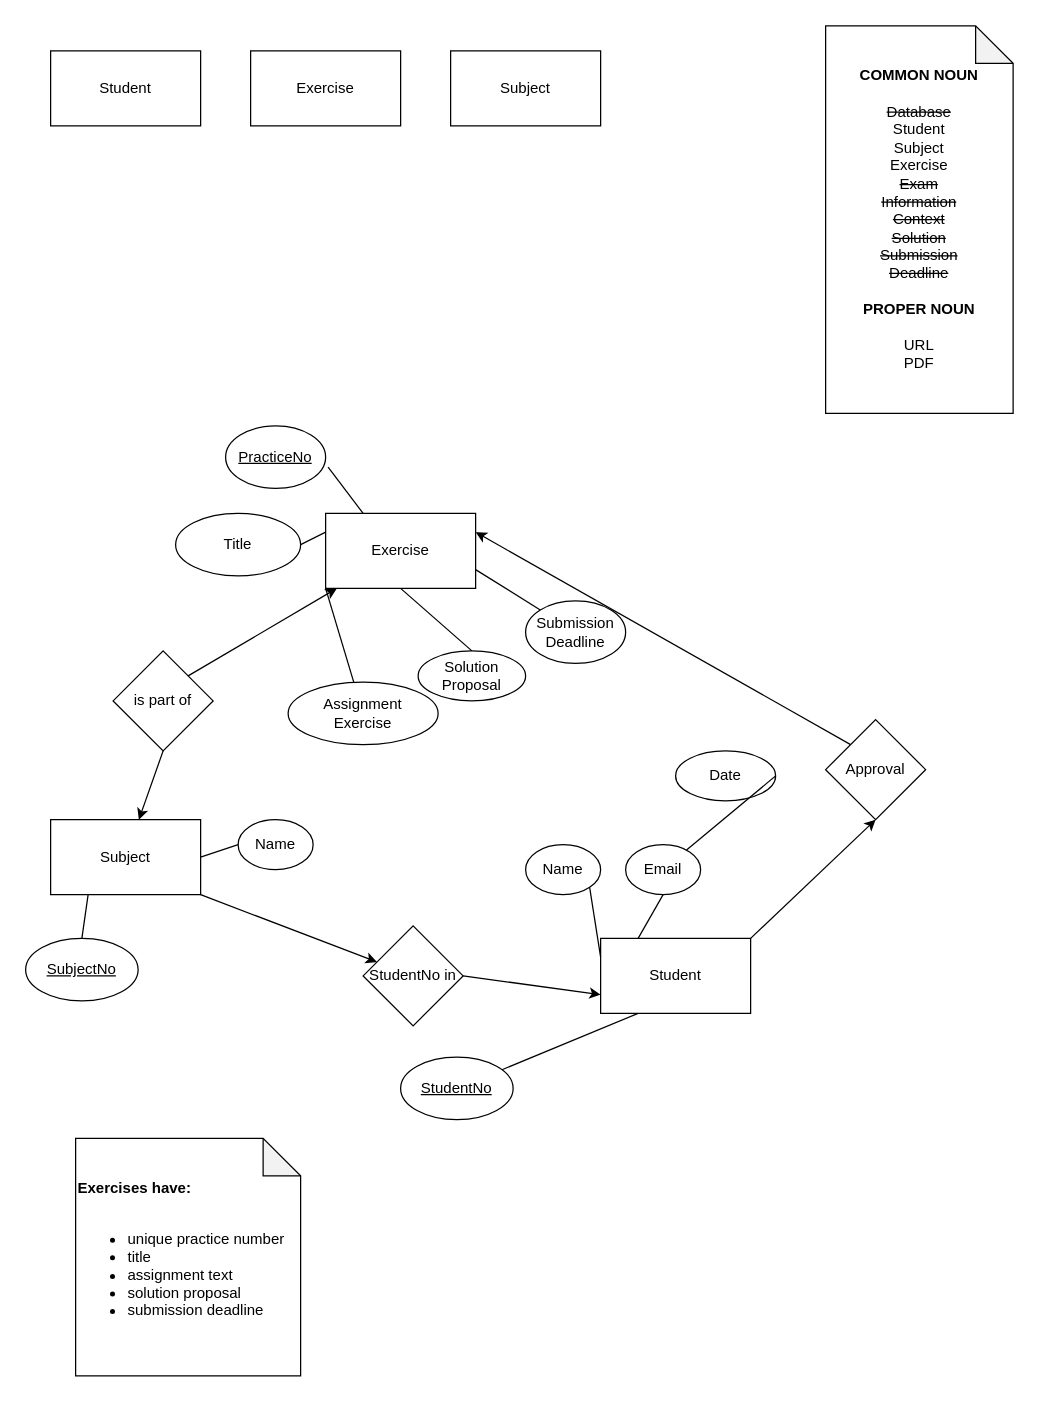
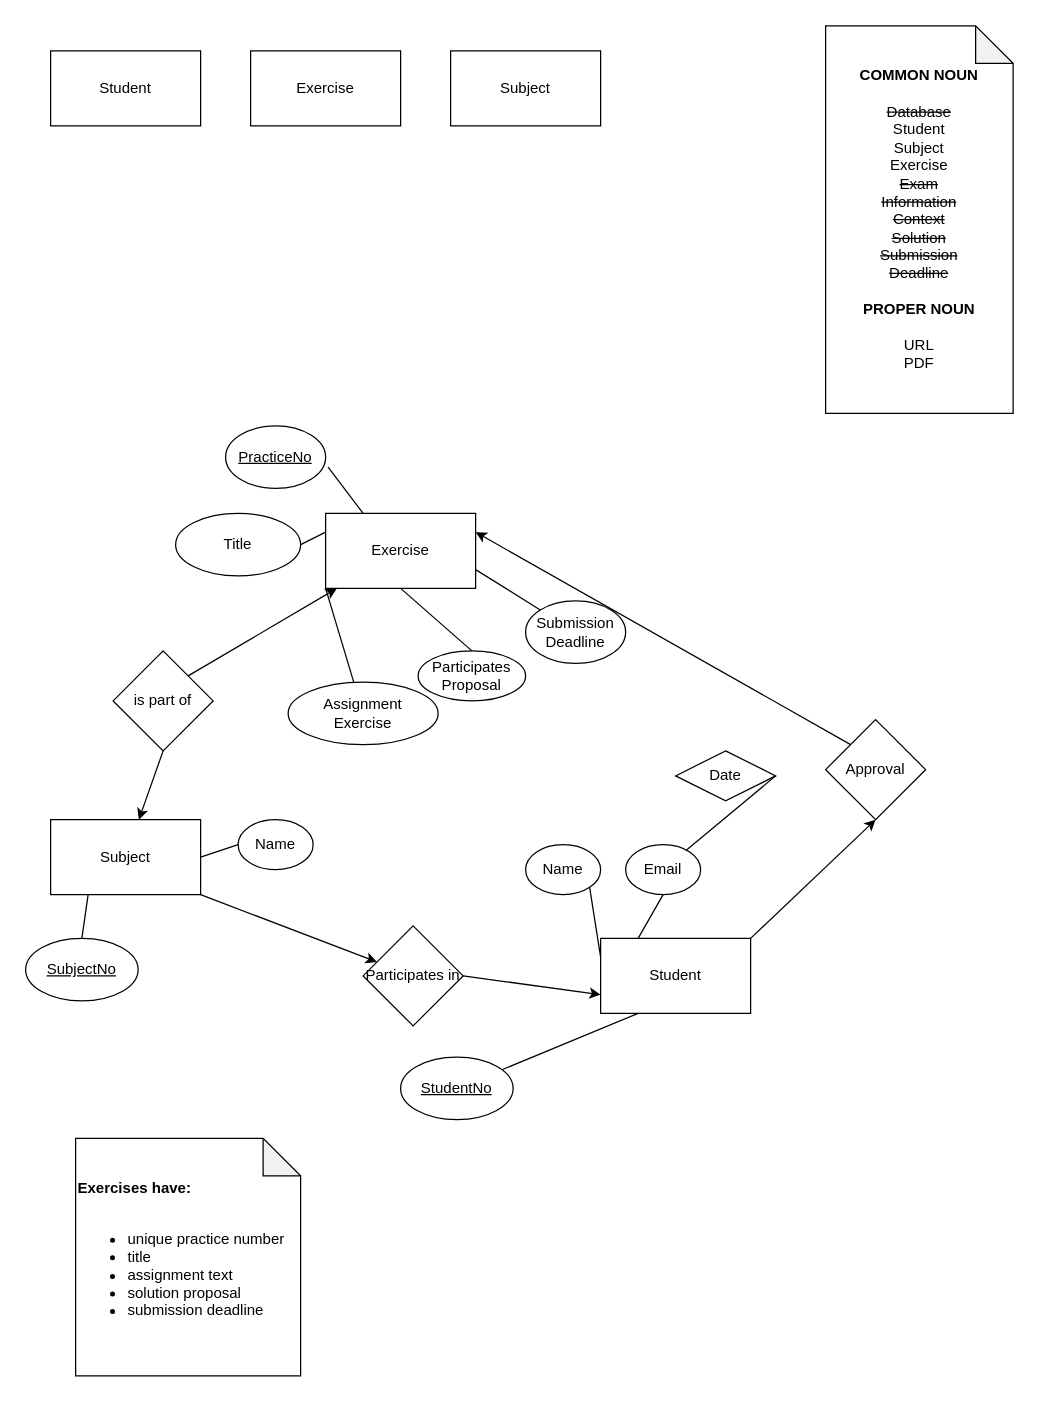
node "Solution Proposal": label "Solution Proposal" -> "Participates Proposal"
node "Date": shape ellipse -> diamond
node "StudentNo in": label "StudentNo in" -> "Participates in"
